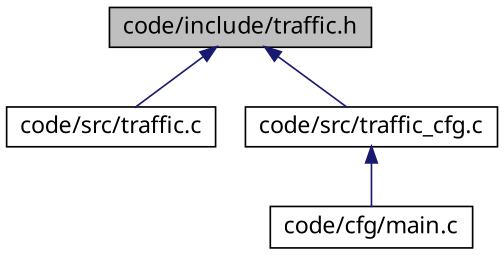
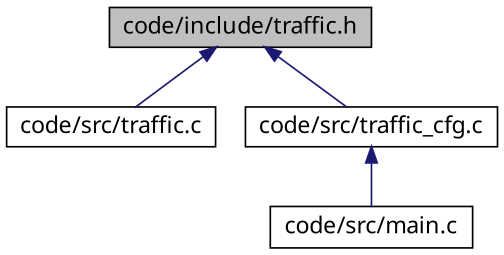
node "code/cfg/main.c": label "code/cfg/main.c" -> "code/src/main.c"
